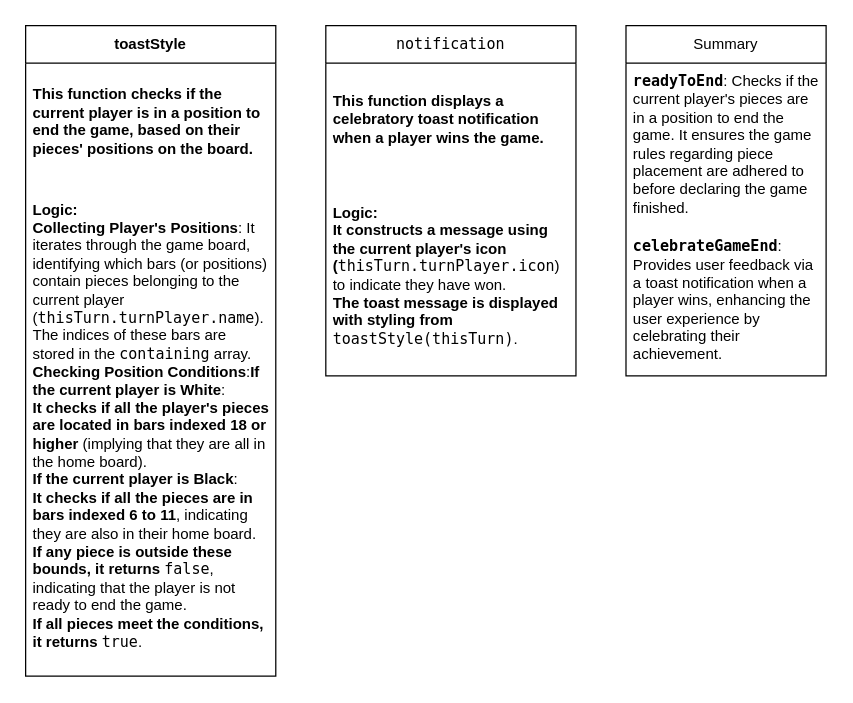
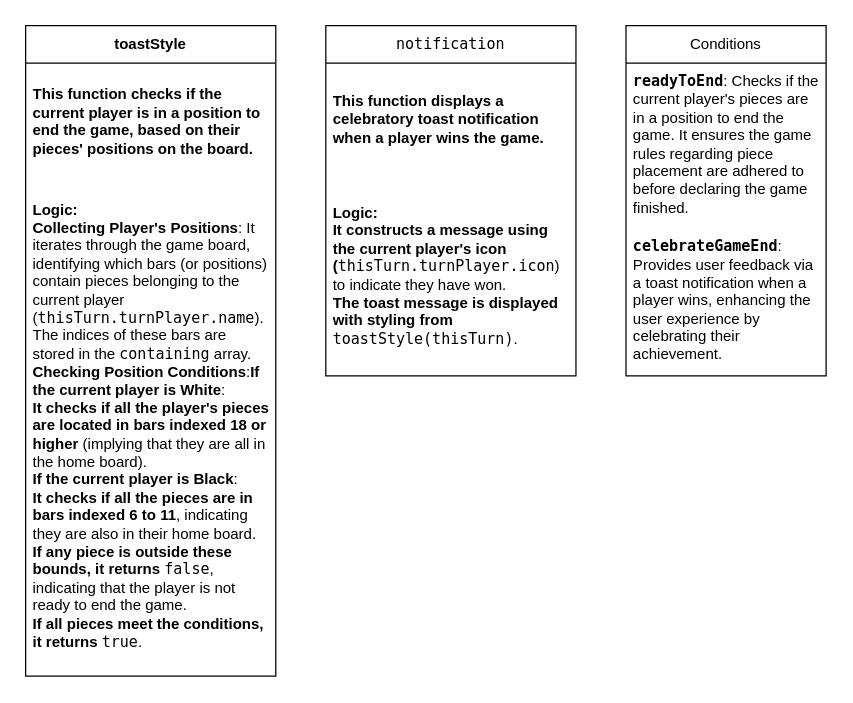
node "Summary": label "Summary" -> "Conditions"
